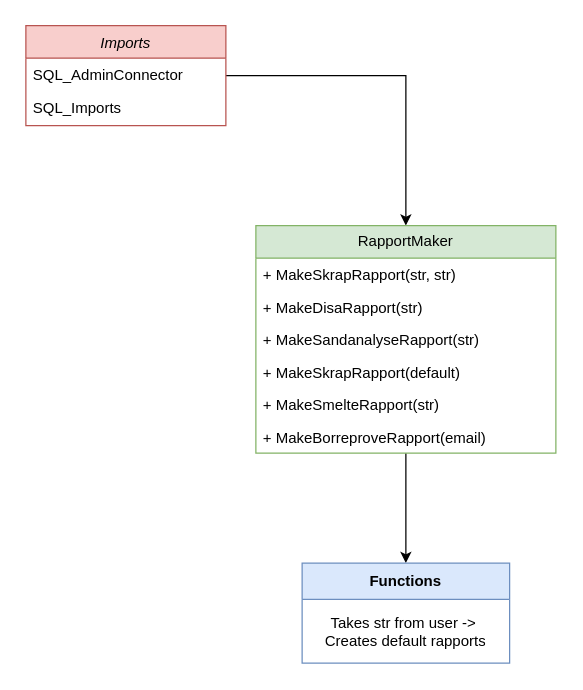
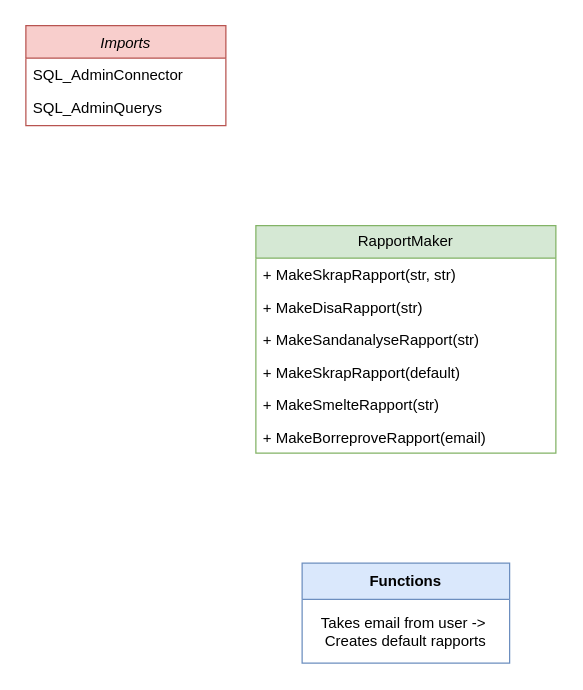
edge "Imports" -> "RapportMaker": removed
node "SQL_Imports": label "SQL_Imports" -> "SQL_AdminQuerys"
edge "RapportMaker" -> "Functions": removed
node "Takes str from user -> Creates default rapports": label "Takes str from user -> Creates default rapports" -> "Takes email from user -> Creates default rapports"
